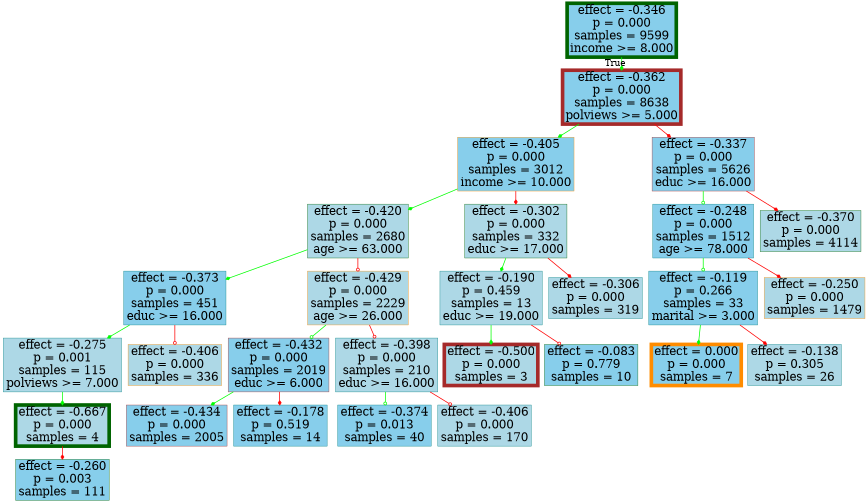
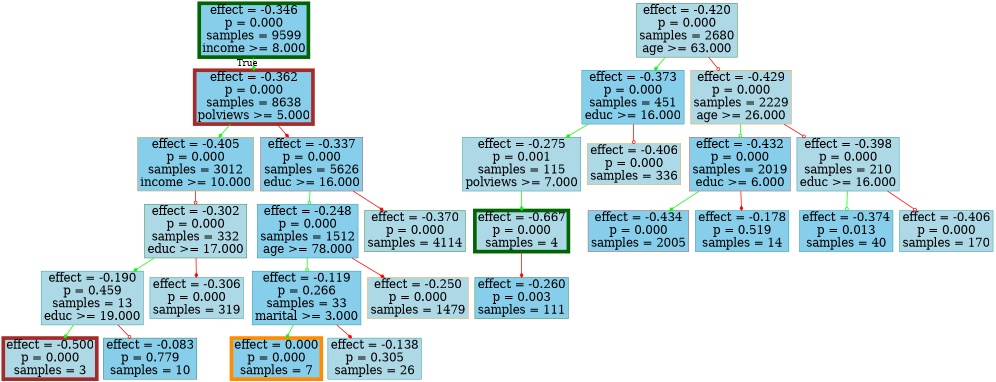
edge "effect = -0.405 p = 0.000 samples = 3012 income >= 10.000" -> "effect = -0.302 p = 0.000 samples = 332 educ >= 17.000": arrowhead diamond -> odot
edge "effect = -0.405 p = 0.000 samples = 3012 income >= 10.000" -> "effect = -0.420 p = 0.000 samples = 2680 age >= 63.000": removed
